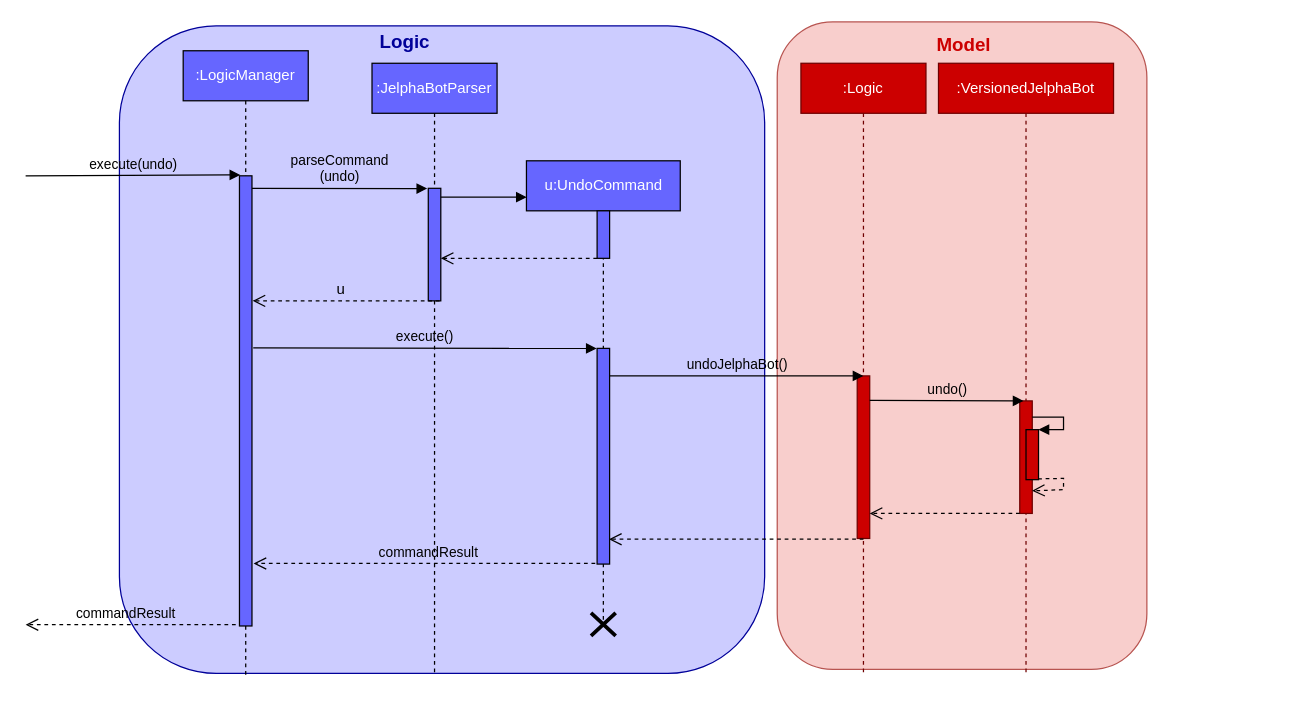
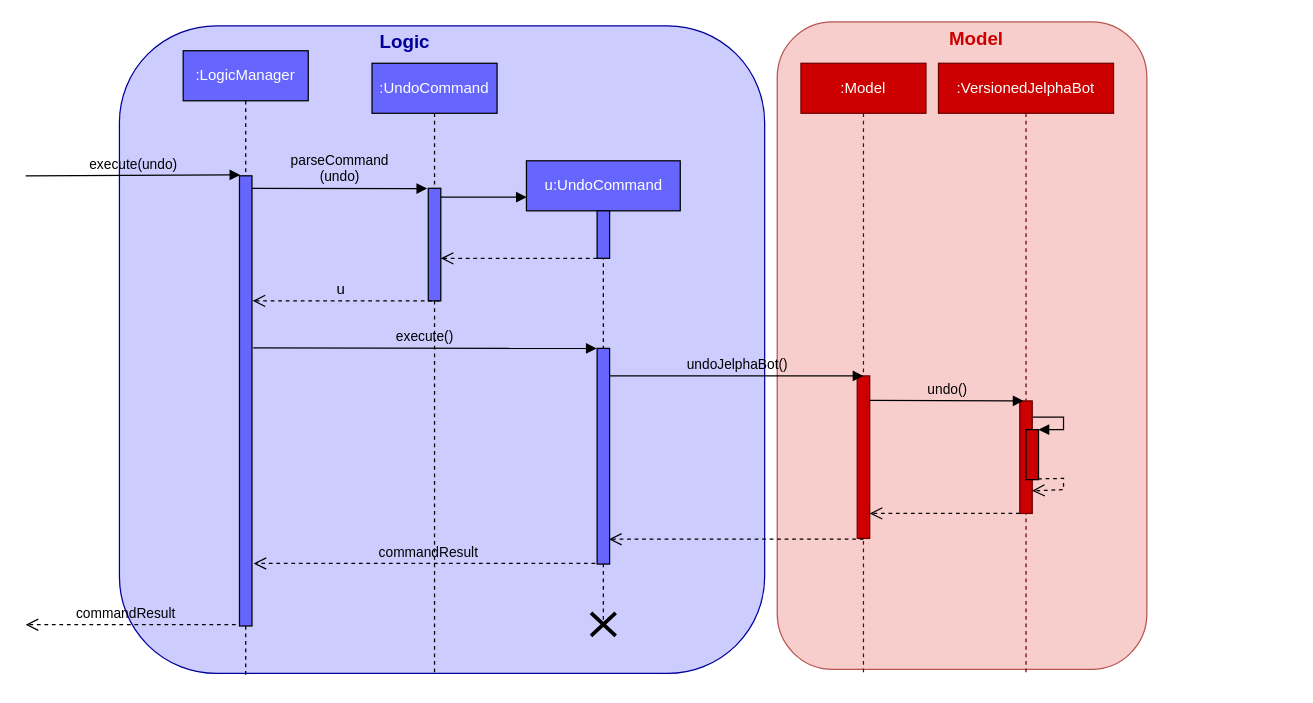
node "Model": moved (963, 42) -> (976, 36)
node ":JelphaBotParser": label ":JelphaBotParser" -> ":UndoCommand"
node ":Logic": label ":Logic" -> ":Model"
